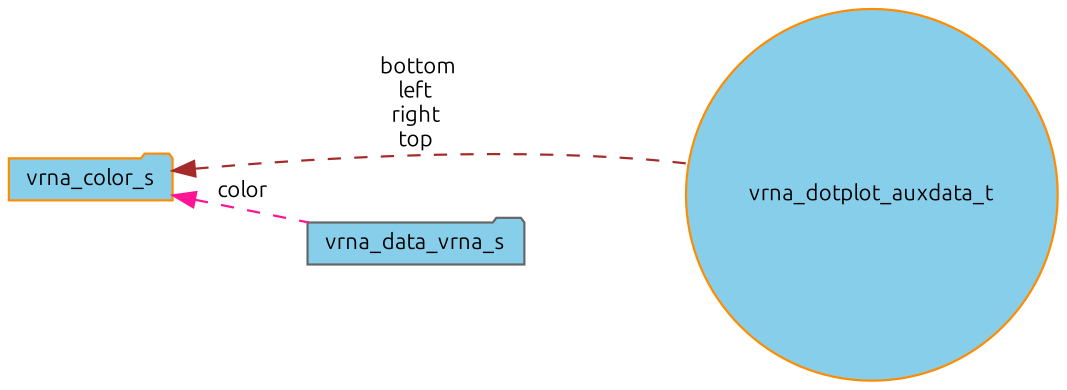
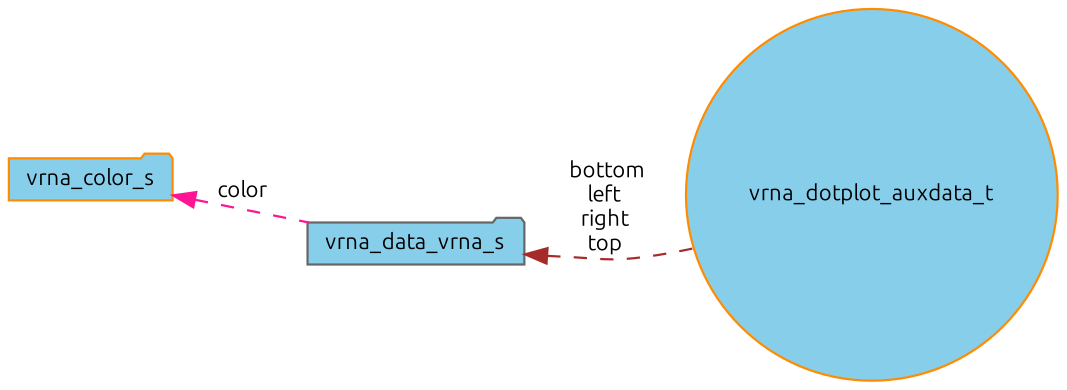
edge "vrna_dotplot_auxdata_t" -> "vrna_color_s": now "vrna_dotplot_auxdata_t" -> "vrna_data_vrna_s"
